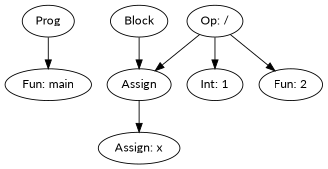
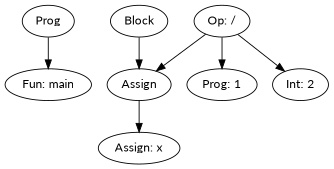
node "Int: 1": label "Int: 1" -> "Prog: 1"
node "Fun: 2": label "Fun: 2" -> "Int: 2"
